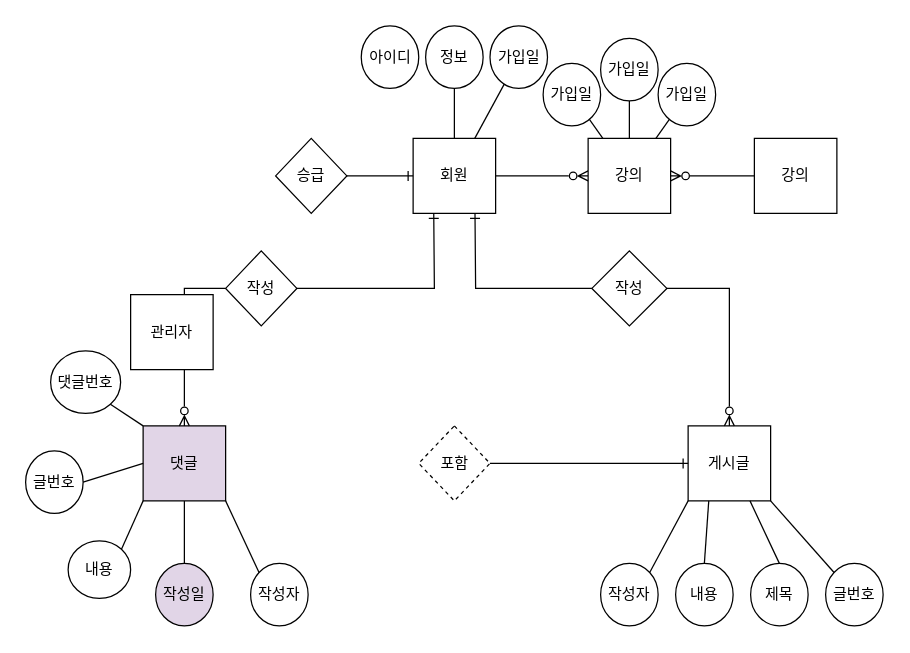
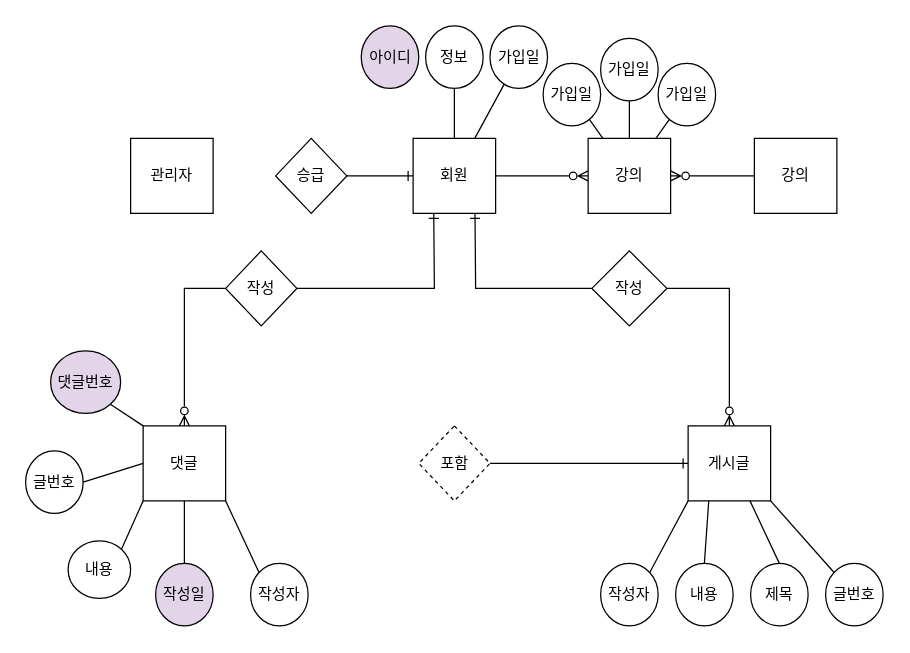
node "아이디": fillcolor #ffffff -> #e1d5e7
node "관리자": moved (172, 332) -> (172, 176)
node "댓글번호": fillcolor #ffffff -> #e1d5e7
node "댓글": fillcolor #e1d5e7 -> #ffffff
